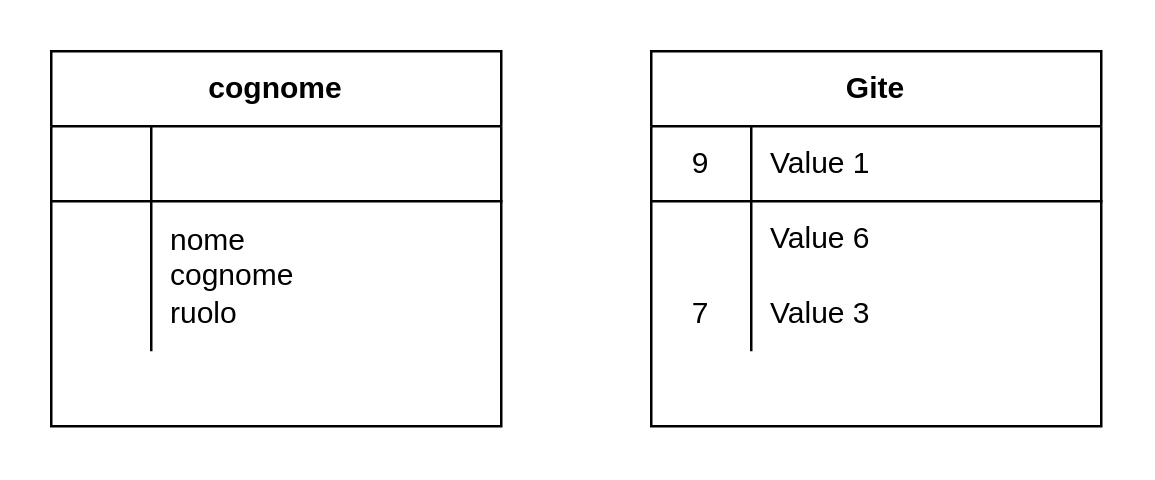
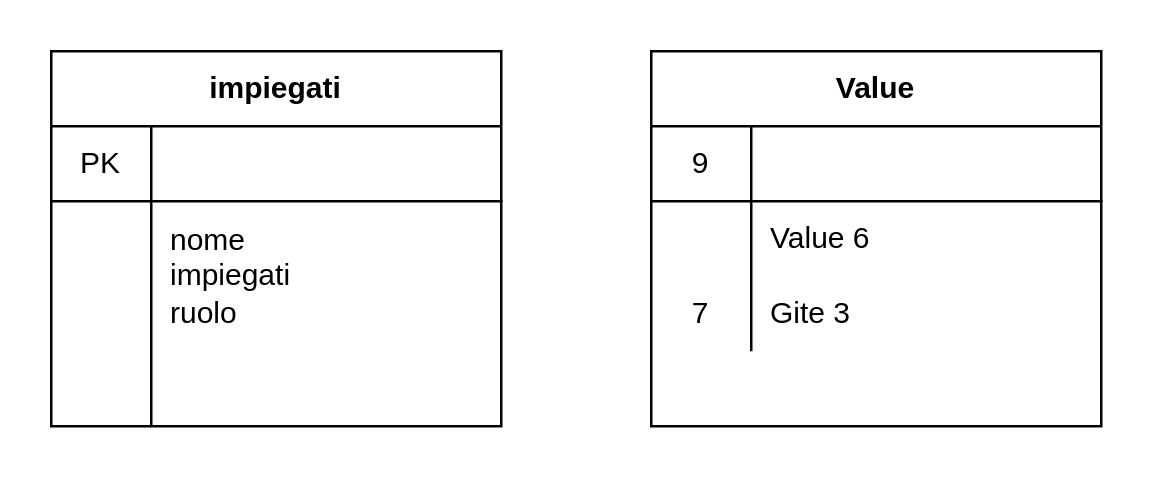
node "cognome": label "cognome" -> "impiegati"
node "Gite": label "Gite" -> "Value"
node "PK": added
node "Value 1": removed
node "nome cognome ruolo": label "nome cognome ruolo" -> "nome impiegati ruolo"
node "Value 3": label "Value 3" -> "Gite 3"
